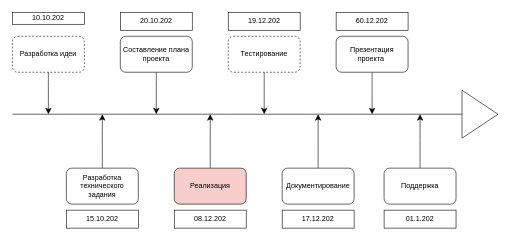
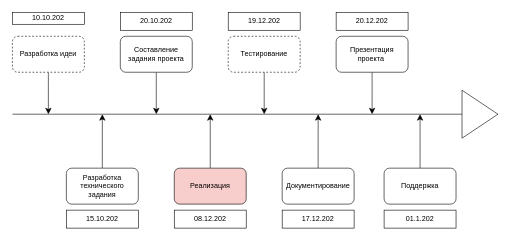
node "60.12.202": label "60.12.202" -> "20.12.202"
node "Составление плана проекта": label "Составление плана проекта" -> "Составление задания проекта"
